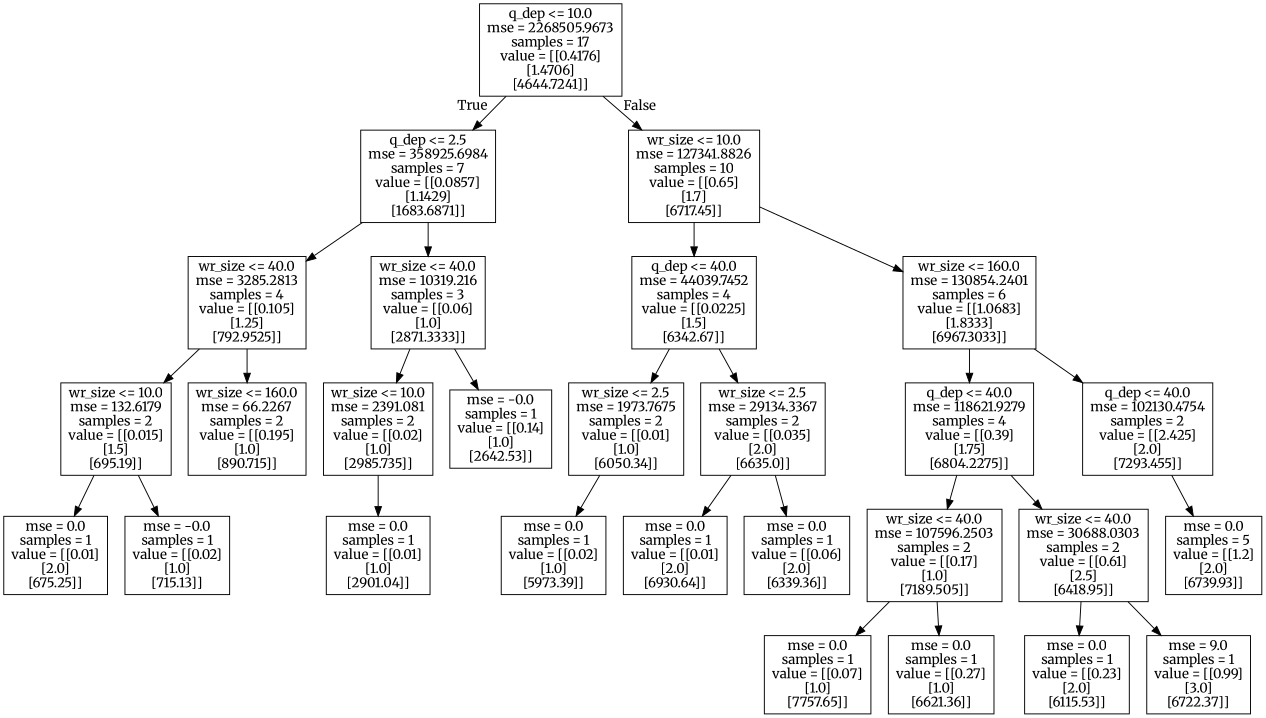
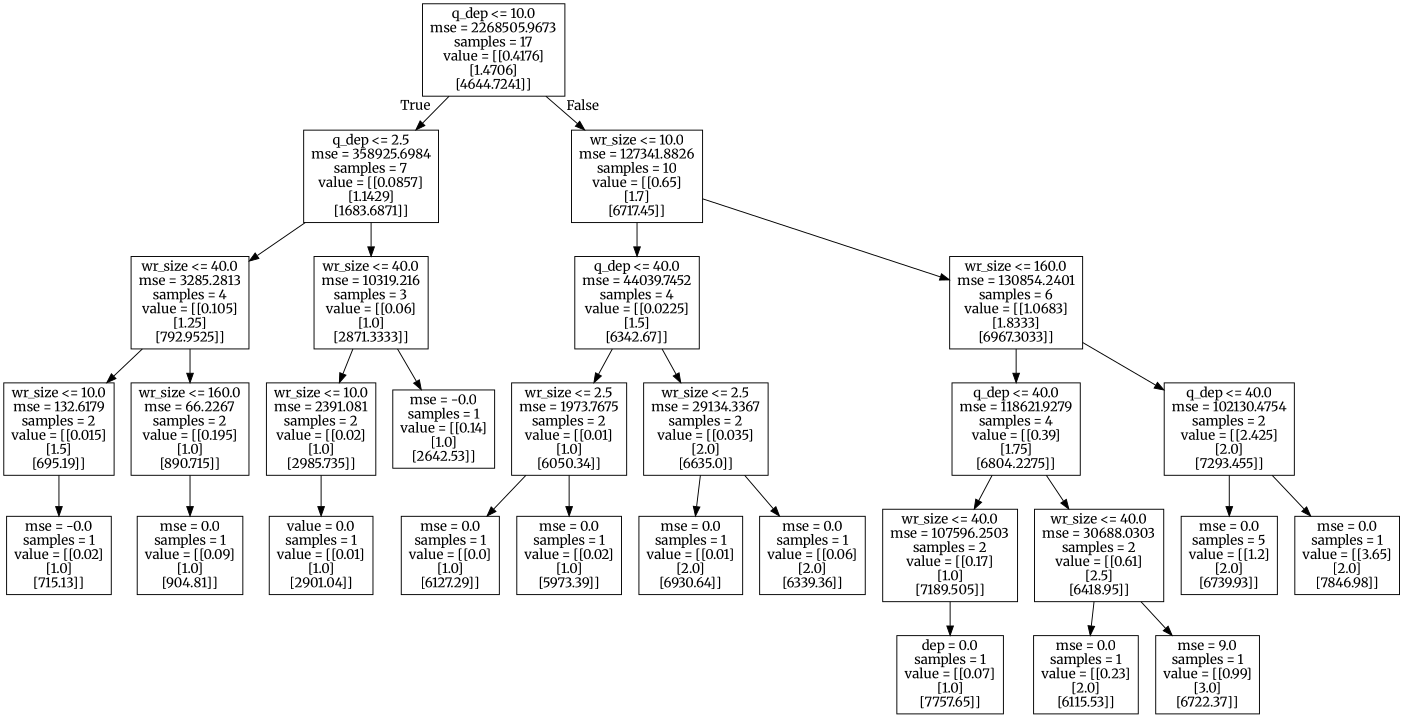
node "mse = 0.0 samples = 1 value = [[0.01] [2.0] [675.25]]": removed
node "mse = 0.0 samples = 1 value = [[0.09] [1.0] [904.81]]": added
node "mse = 0.0 samples = 1 value = [[0.01] [1.0] [2901.04]]": label "mse = 0.0 samples = 1 value = [[0.01] [1.0] [2901.04]]" -> "value = 0.0 samples = 1 value = [[0.01] [1.0] [2901.04]]"
node "mse = 0.0 samples = 1 value = [[0.0] [1.0] [6127.29]]": added
node "mse = 0.0 samples = 1 value = [[3.65] [2.0] [7846.98]]": added
node "mse = 0.0 samples = 1 value = [[0.07] [1.0] [7757.65]]": label "mse = 0.0 samples = 1 value = [[0.07] [1.0] [7757.65]]" -> "dep = 0.0 samples = 1 value = [[0.07] [1.0] [7757.65]]"
node "mse = 0.0 samples = 1 value = [[0.27] [1.0] [6621.36]]": removed
